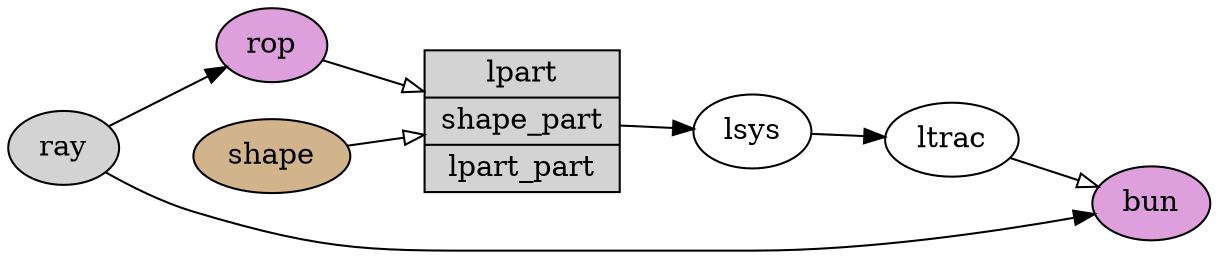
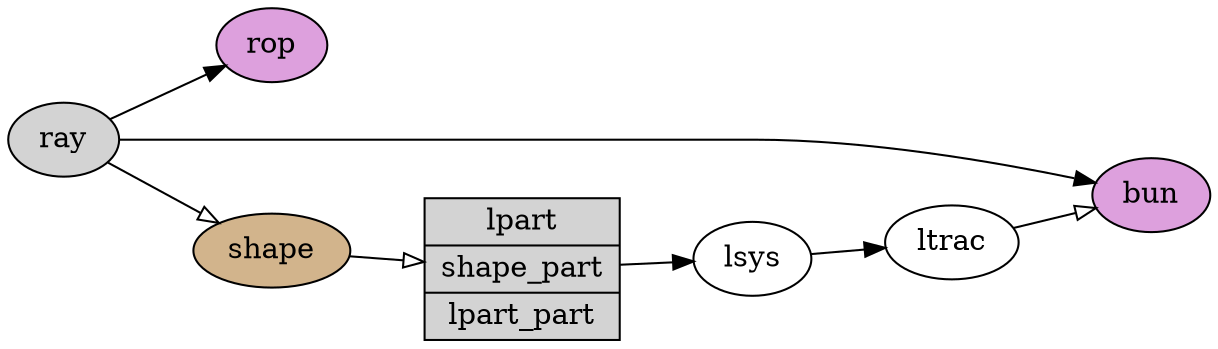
edge "rop" -> "lpart": removed
edge "ray" -> "shape": added
